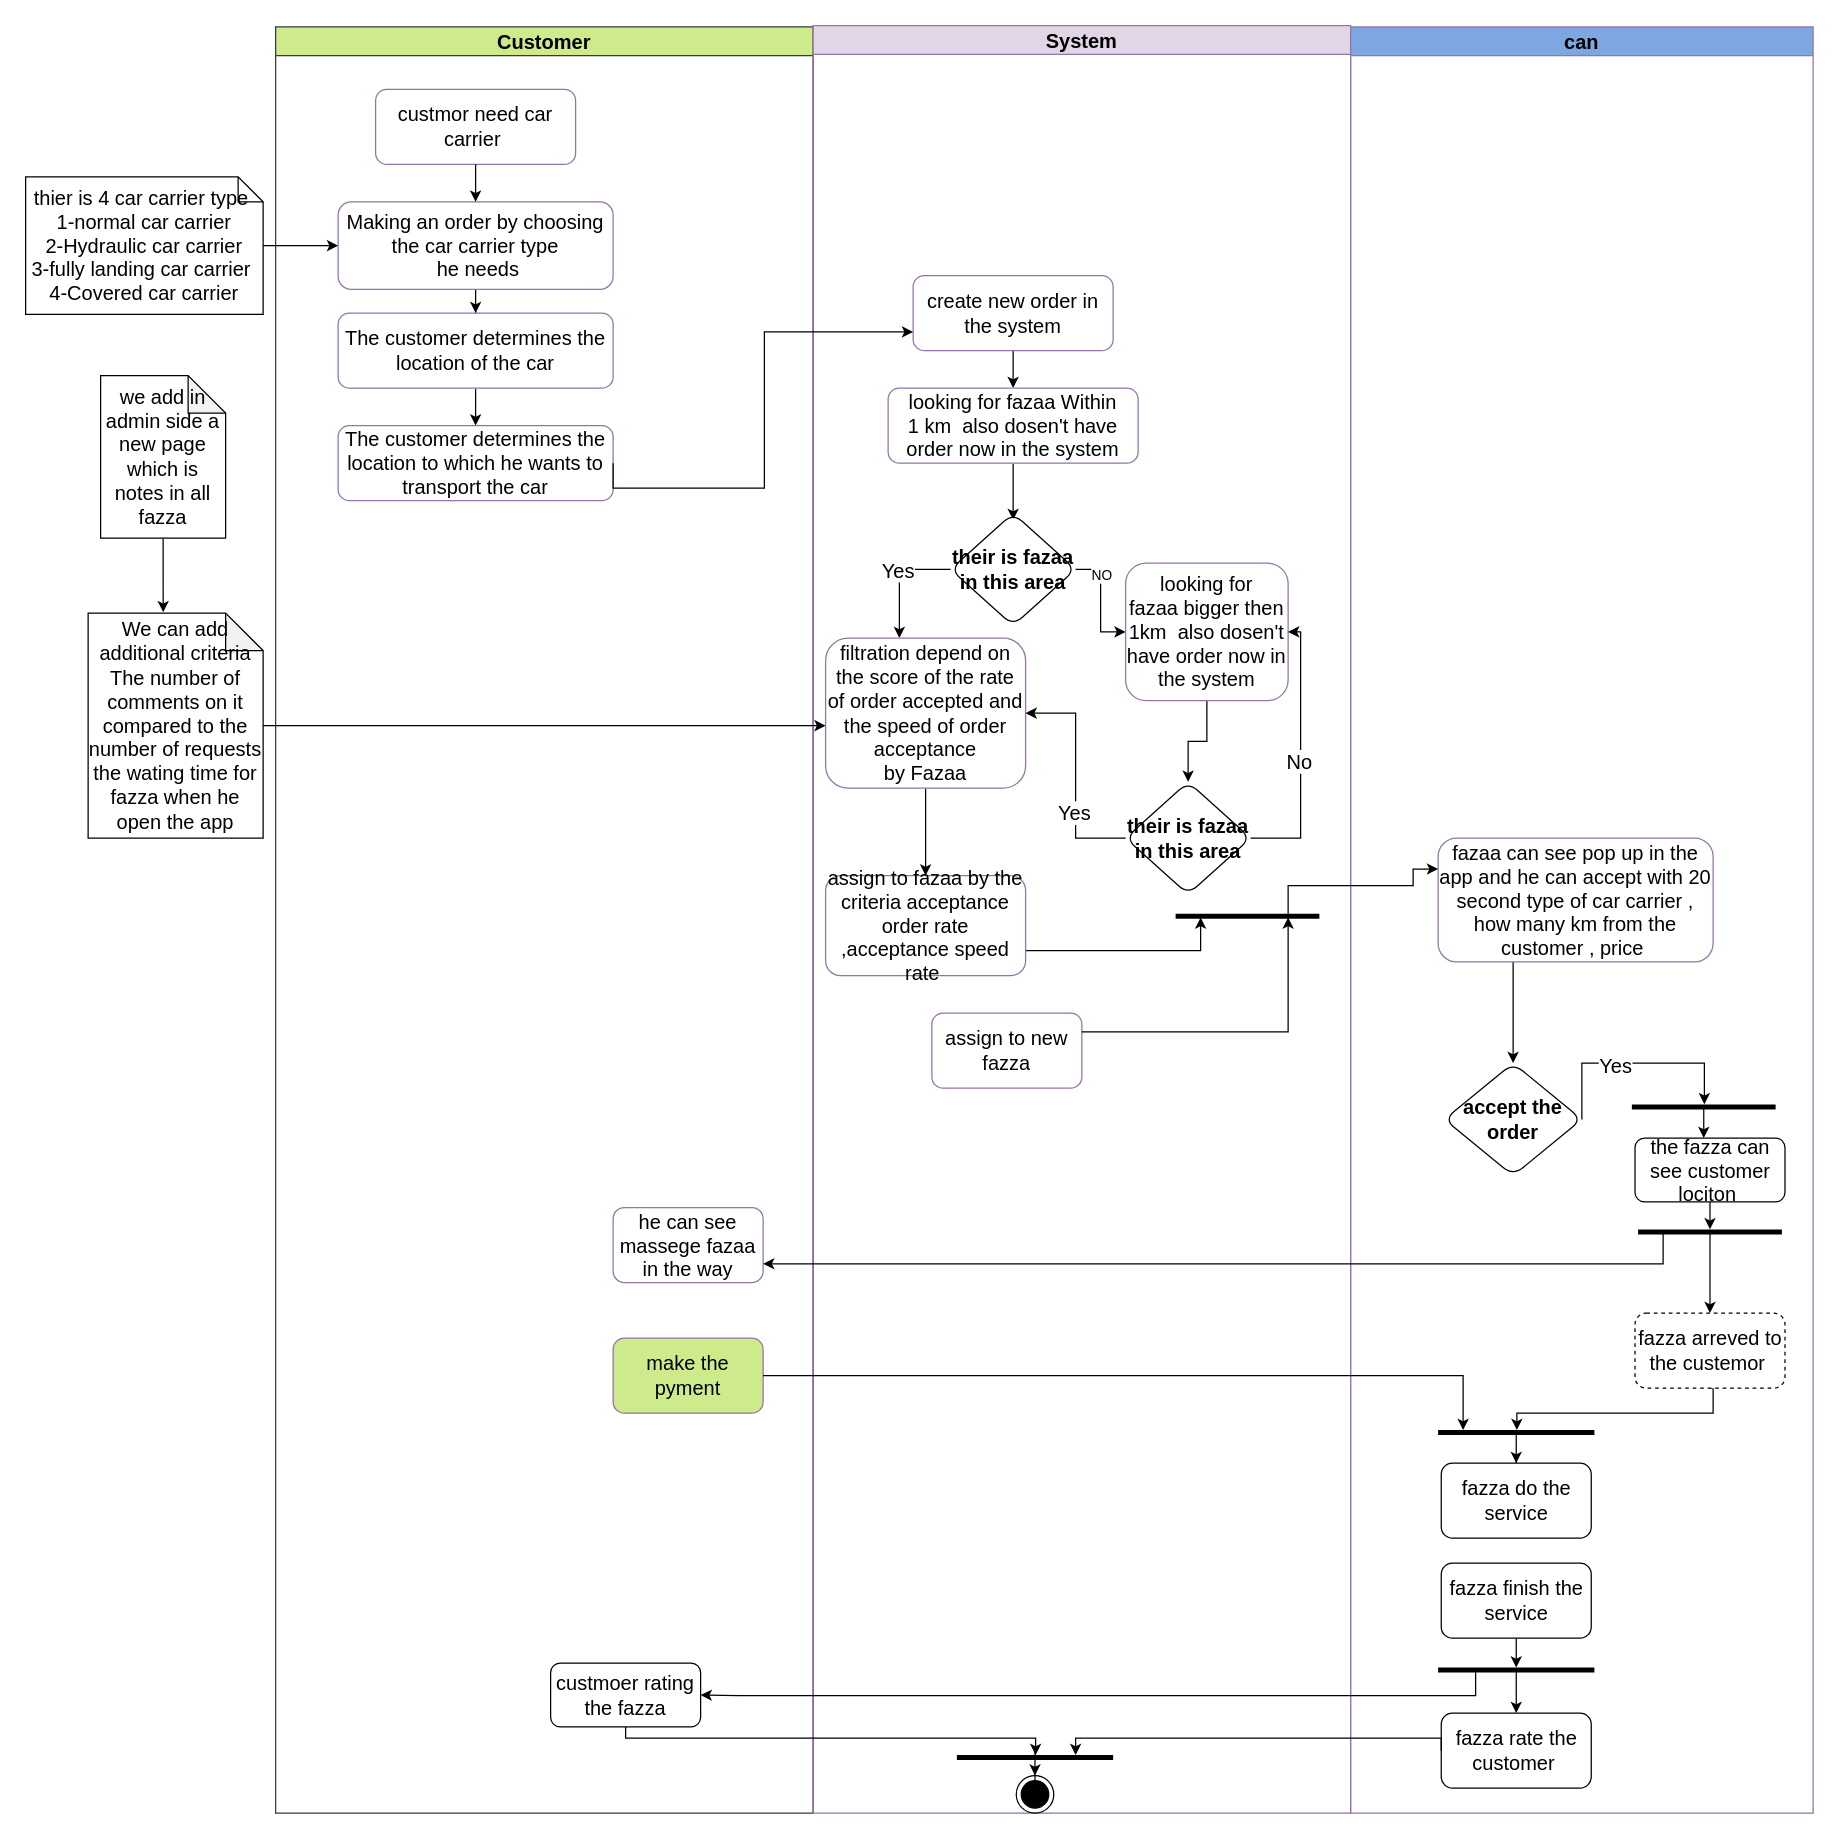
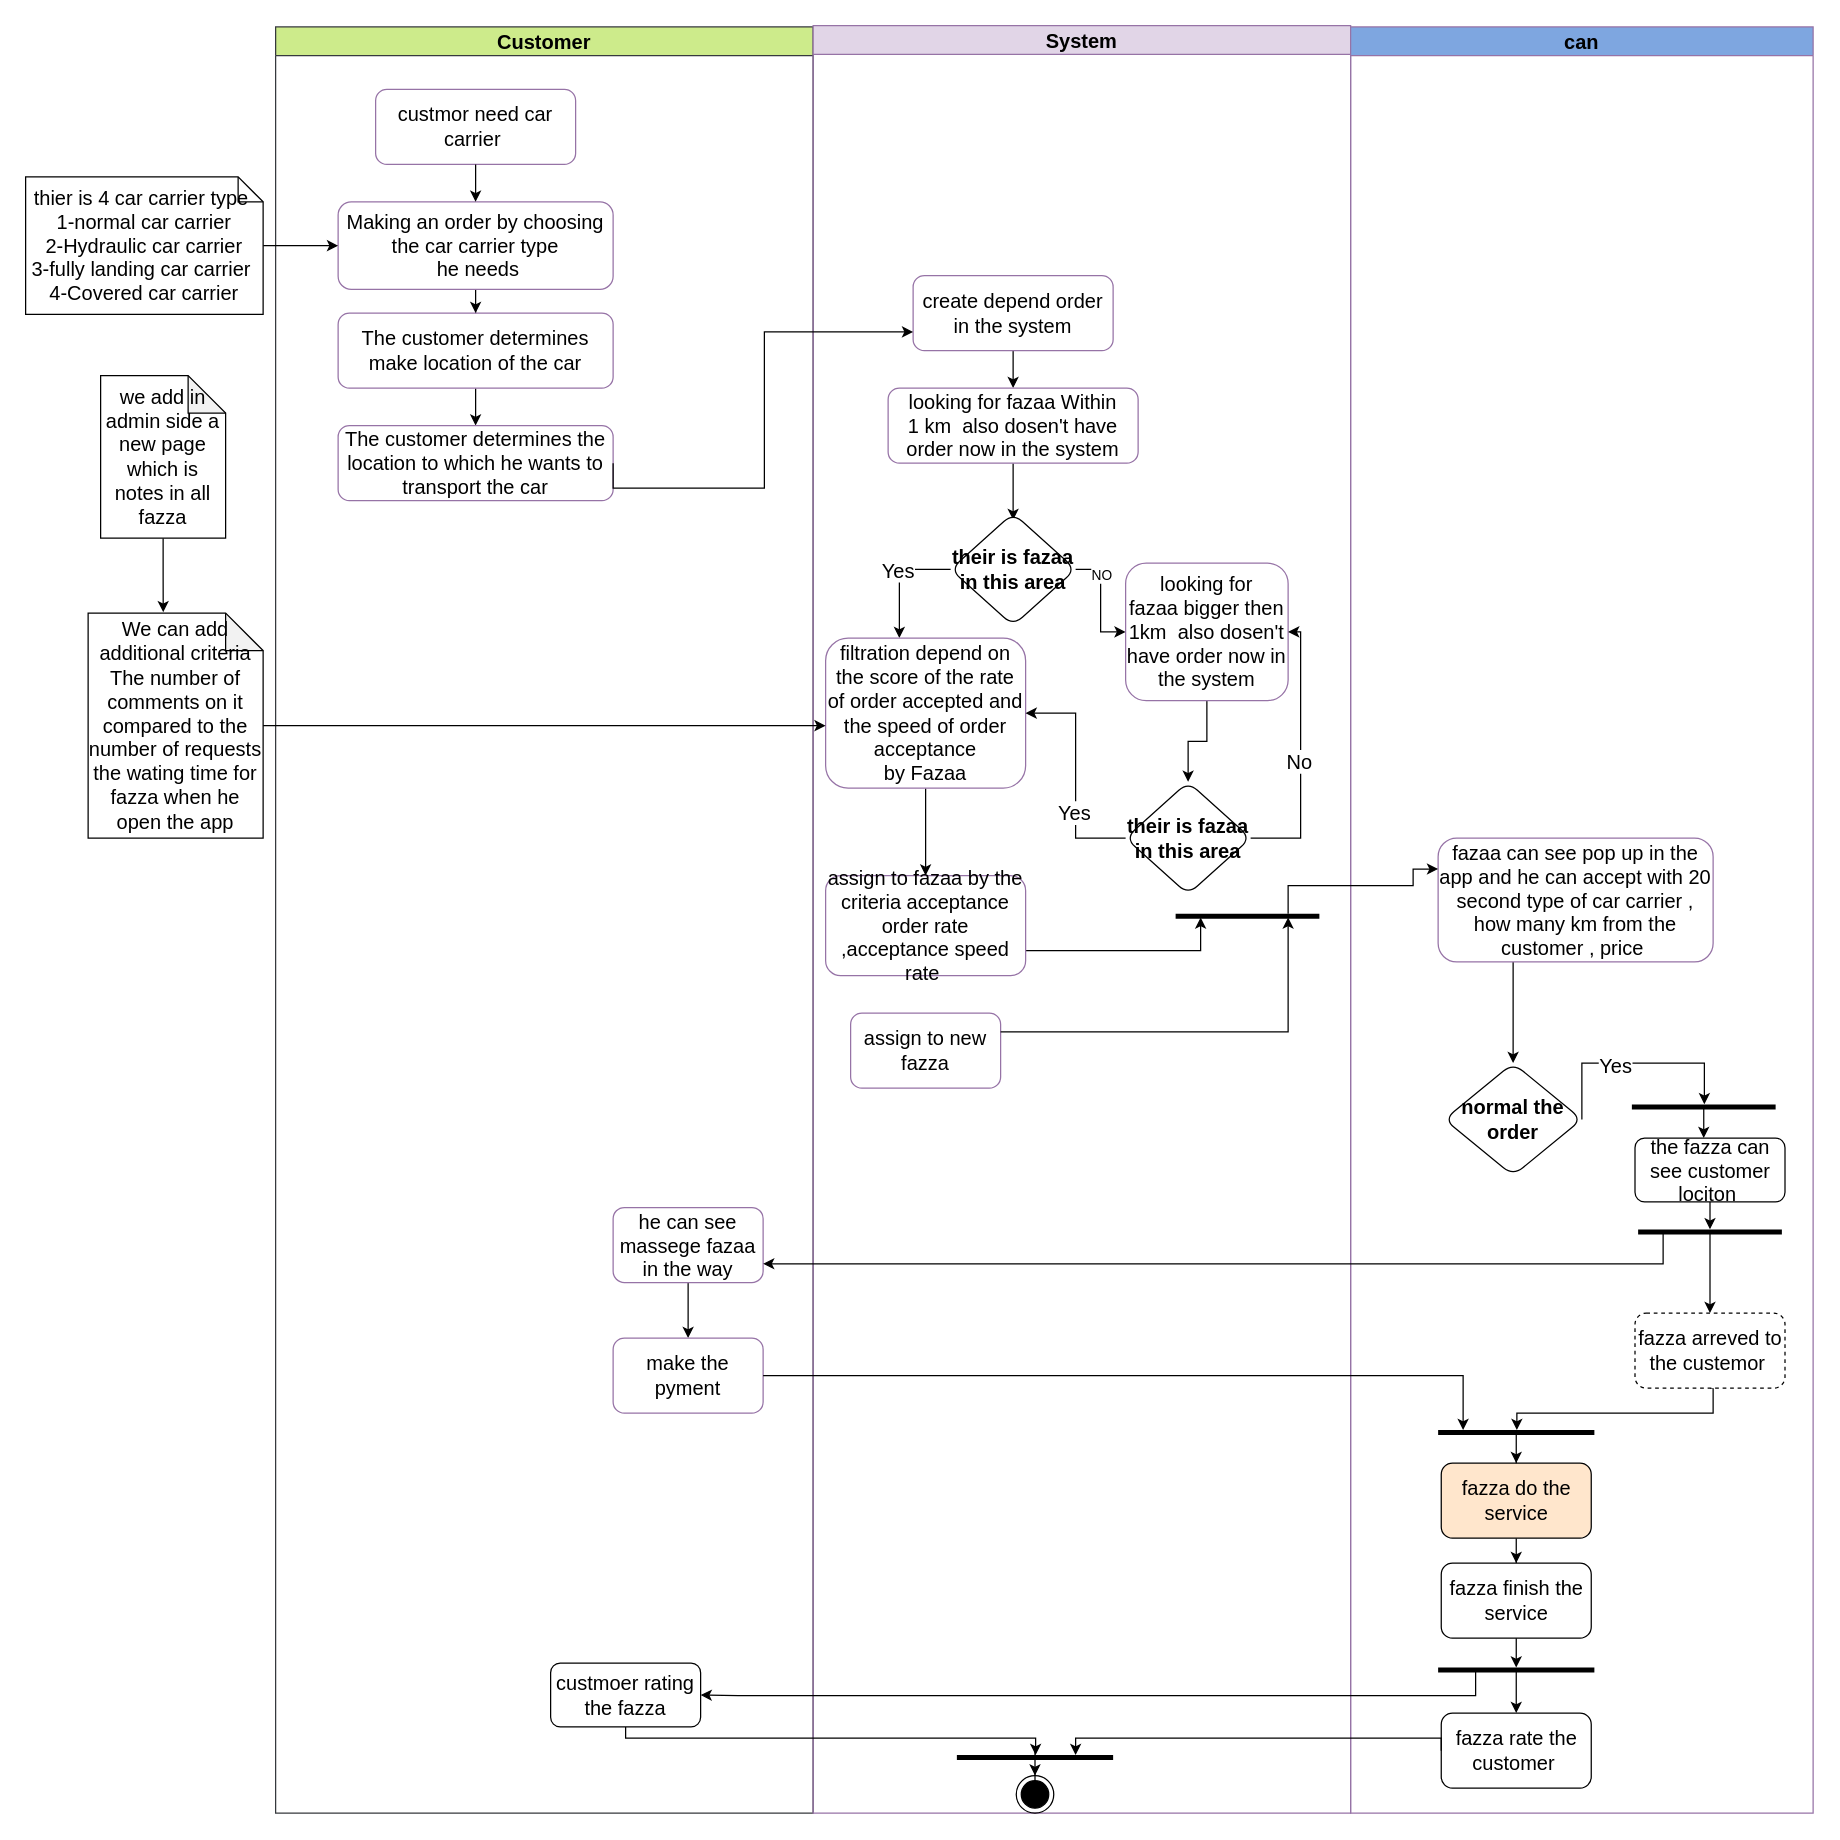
node "create new order in the system": label "create new order in the system" -> "create depend order in the system"
node "The customer determines the location of the car": label "The customer determines the location of the car" -> "The customer determines make location of the car"
node "assign to new fazza": moved (1007, 1051) -> (926, 1051)
node "accept the order": label "accept the order" -> "normal the order"
edge "he can see massege fazaa in the way" -> "make the pyment": added
node "make the pyment": fillcolor #cdeb8b -> #ffffff
node "fazza do the service": fillcolor #ffffff -> #ffe6cc
edge "fazza do the service" -> "fazza finish the service": added
